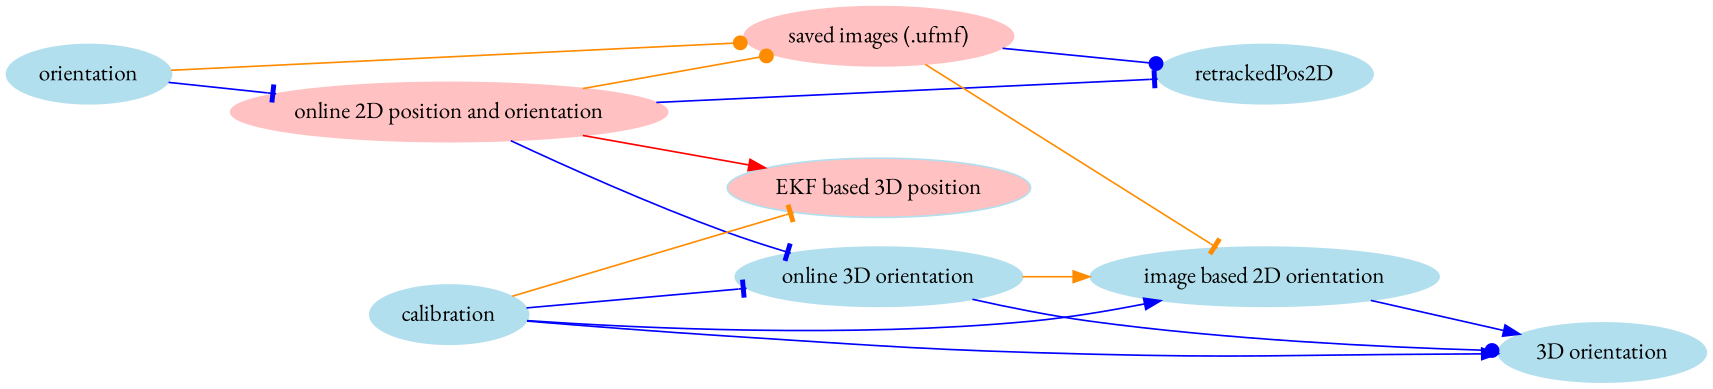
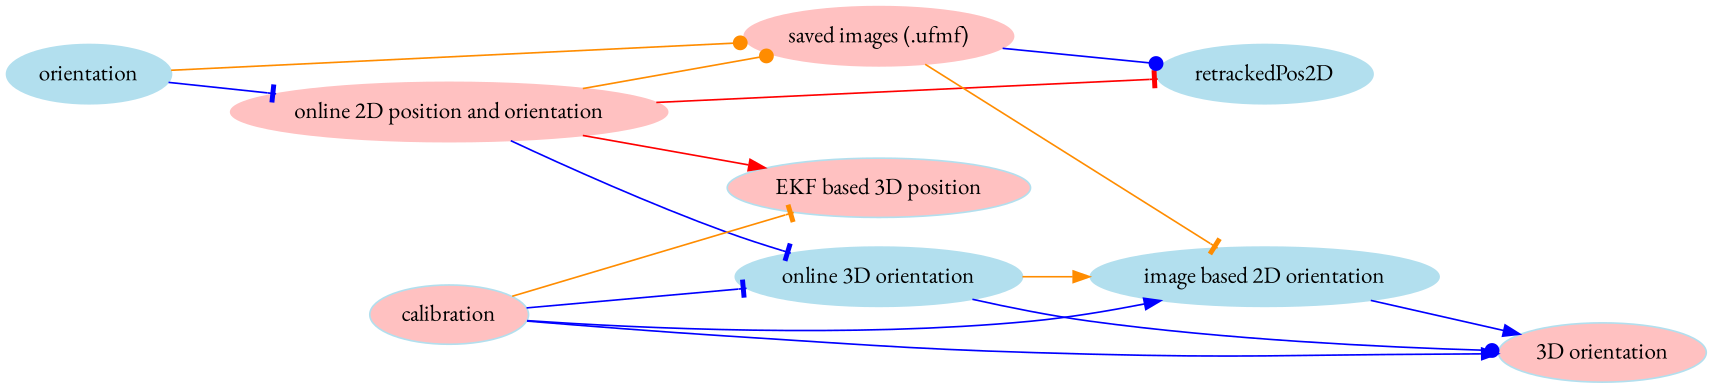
edge "online 2D position and orientation" -> "retrackedPos2D": color blue -> red
node "calibration": fillcolor lightblue2 -> rosybrown1
node "3D orientation": fillcolor lightblue2 -> rosybrown1
